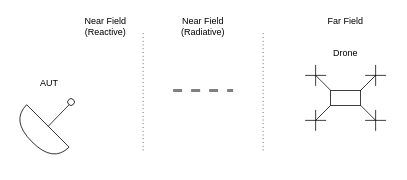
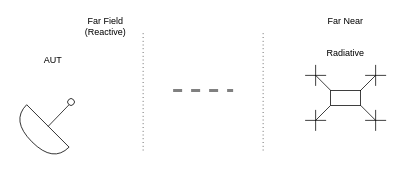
node "Near Field (Reactive)": label "Near Field (Reactive)" -> "Far Field (Reactive)"
node "Near Field (Radiative)": removed
node "Far Field": label "Far Field" -> "Far Near"
node "Drone": label "Drone" -> "Radiative"
node "AUT": moved (49, 83) -> (53, 60)
